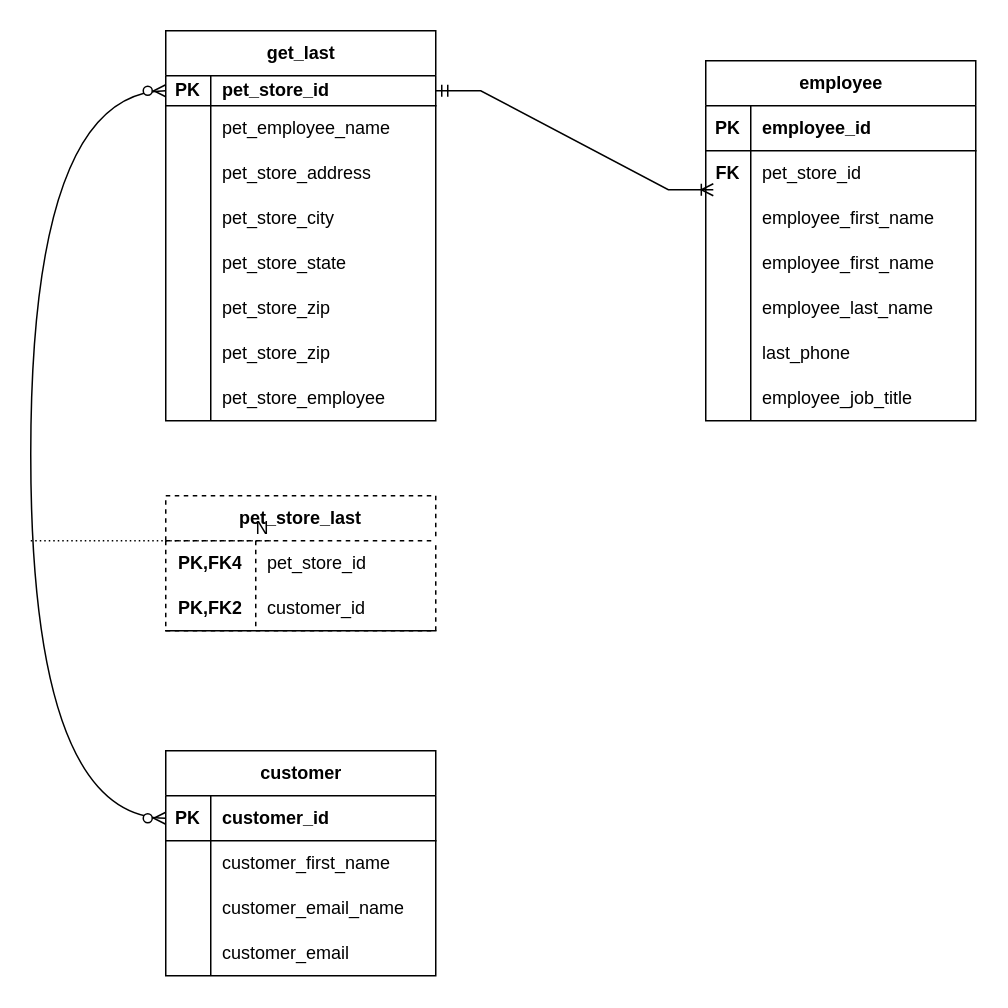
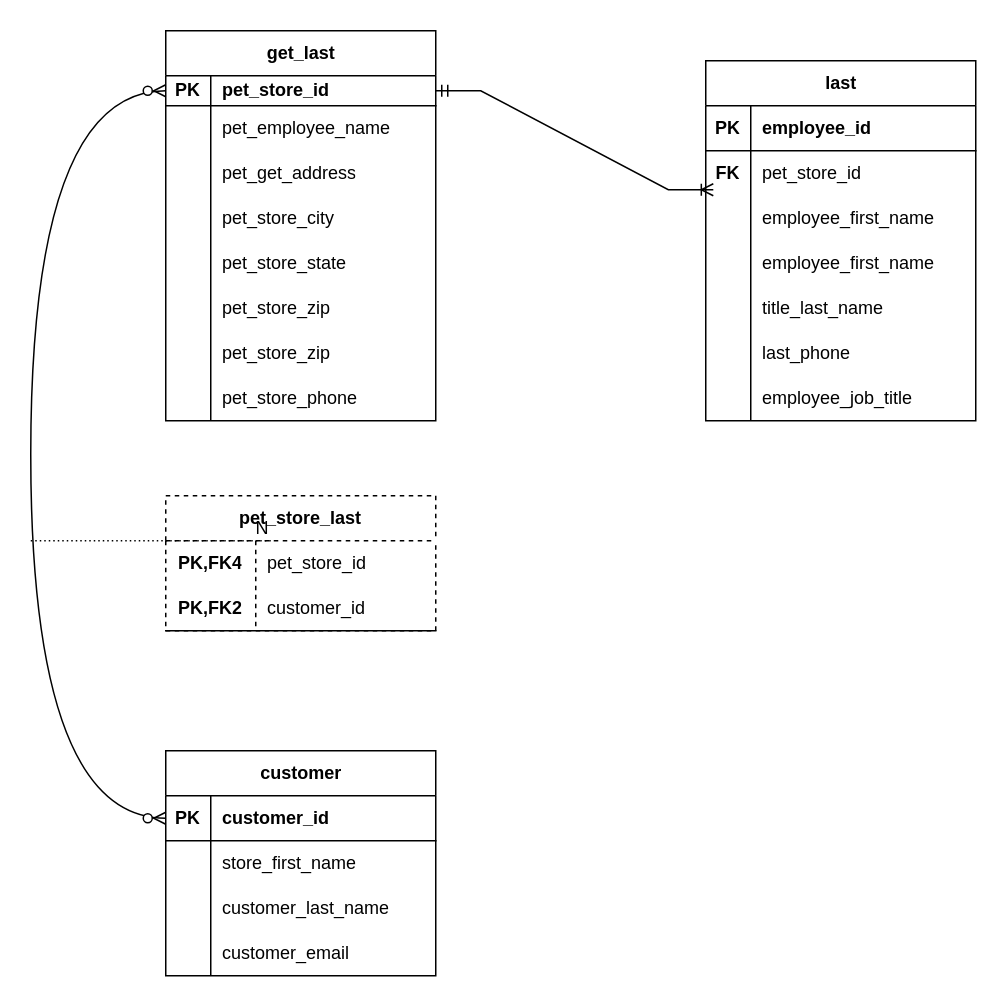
node "employee": label "employee" -> "last"
node "pet_store_address": label "pet_store_address" -> "pet_get_address"
node "employee_last_name": label "employee_last_name" -> "title_last_name"
node "pet_store_employee": label "pet_store_employee" -> "pet_store_phone"
node "customer_first_name": label "customer_first_name" -> "store_first_name"
node "customer_email_name": label "customer_email_name" -> "customer_last_name"
